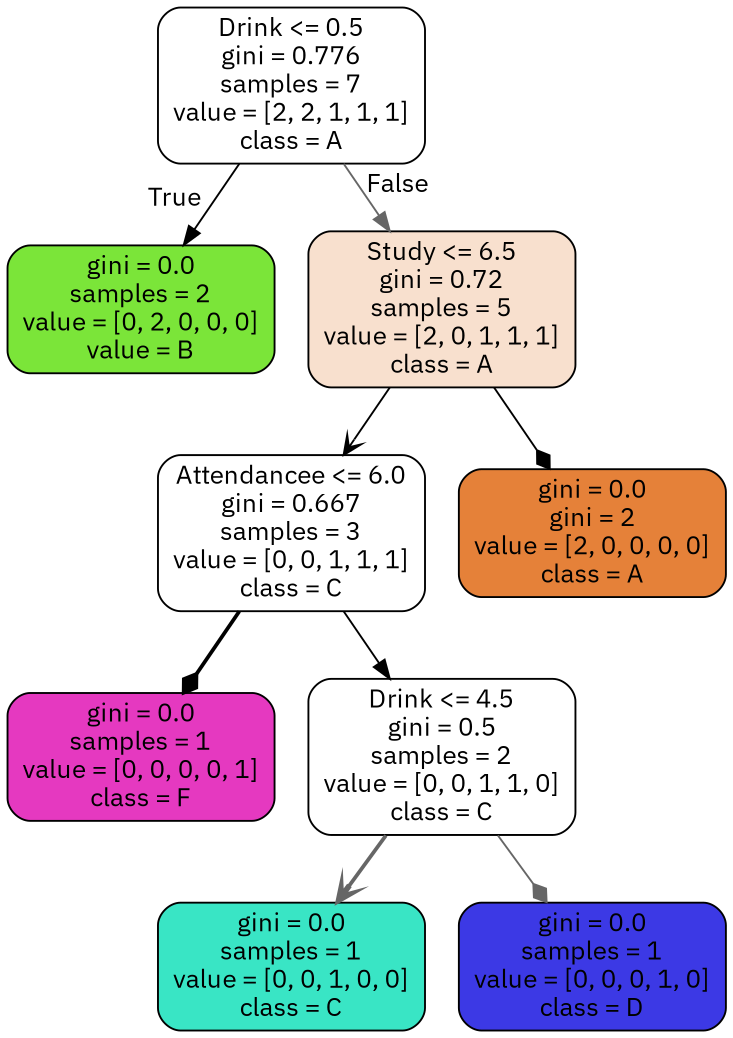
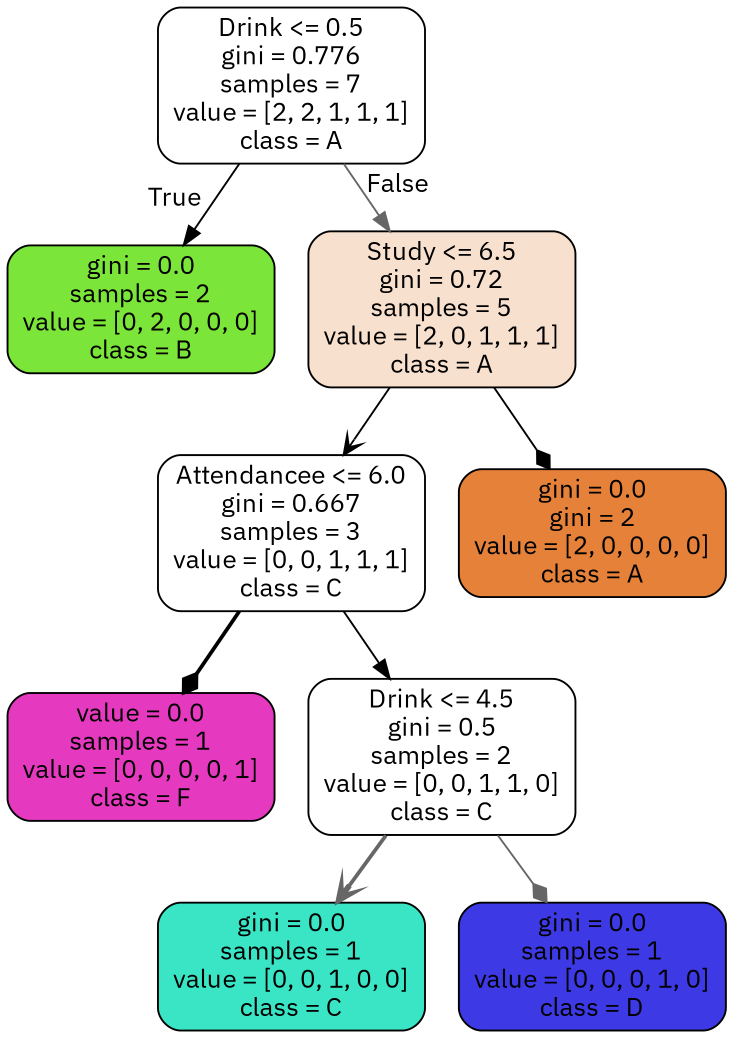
node "gini = 0.0 samples = 2 value = [0, 2, 0, 0, 0] value = B": label "gini = 0.0 samples = 2 value = [0, 2, 0, 0, 0] value = B" -> "gini = 0.0 samples = 2 value = [0, 2, 0, 0, 0] class = B"
node "gini = 0.0 samples = 1 value = [0, 0, 0, 0, 1] class = F": label "gini = 0.0 samples = 1 value = [0, 0, 0, 0, 1] class = F" -> "value = 0.0 samples = 1 value = [0, 0, 0, 0, 1] class = F"
